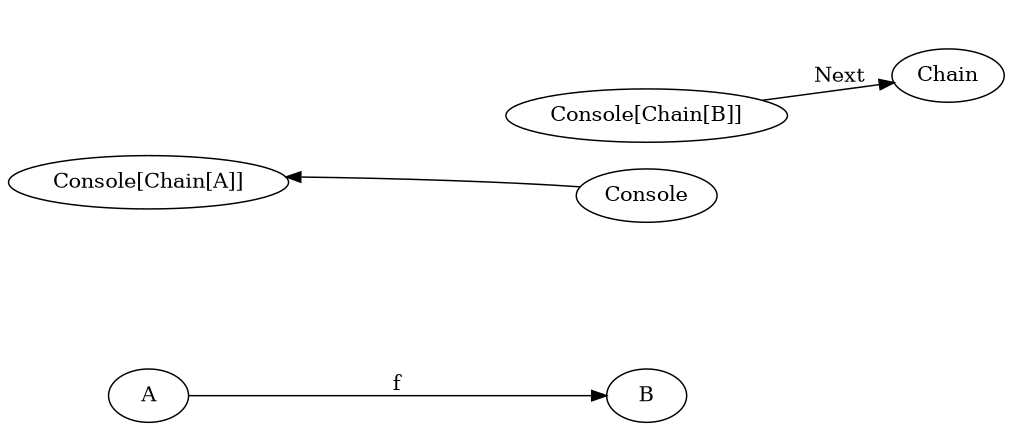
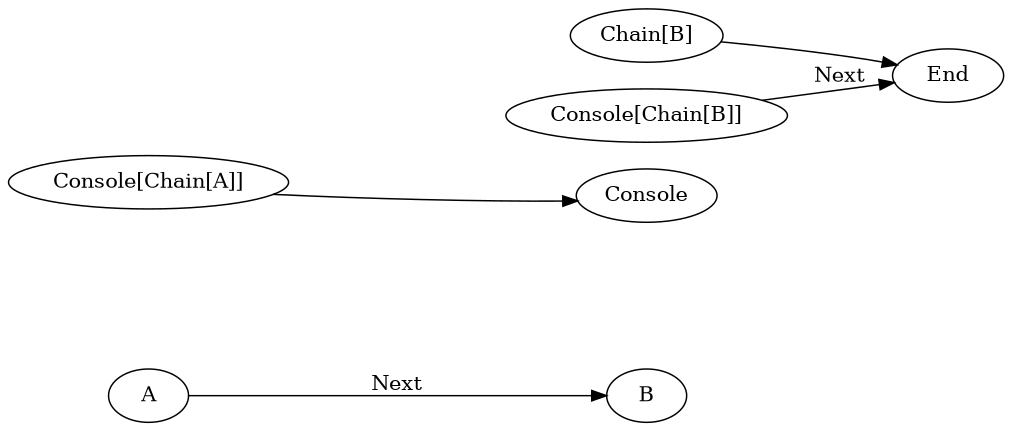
node "Chain[B]": added
node "Chain": label "Chain" -> "End"
edge "Console" -> "Console[Chain[A]]": reversed
edge "A" -> "B": label "f" -> "Next"
